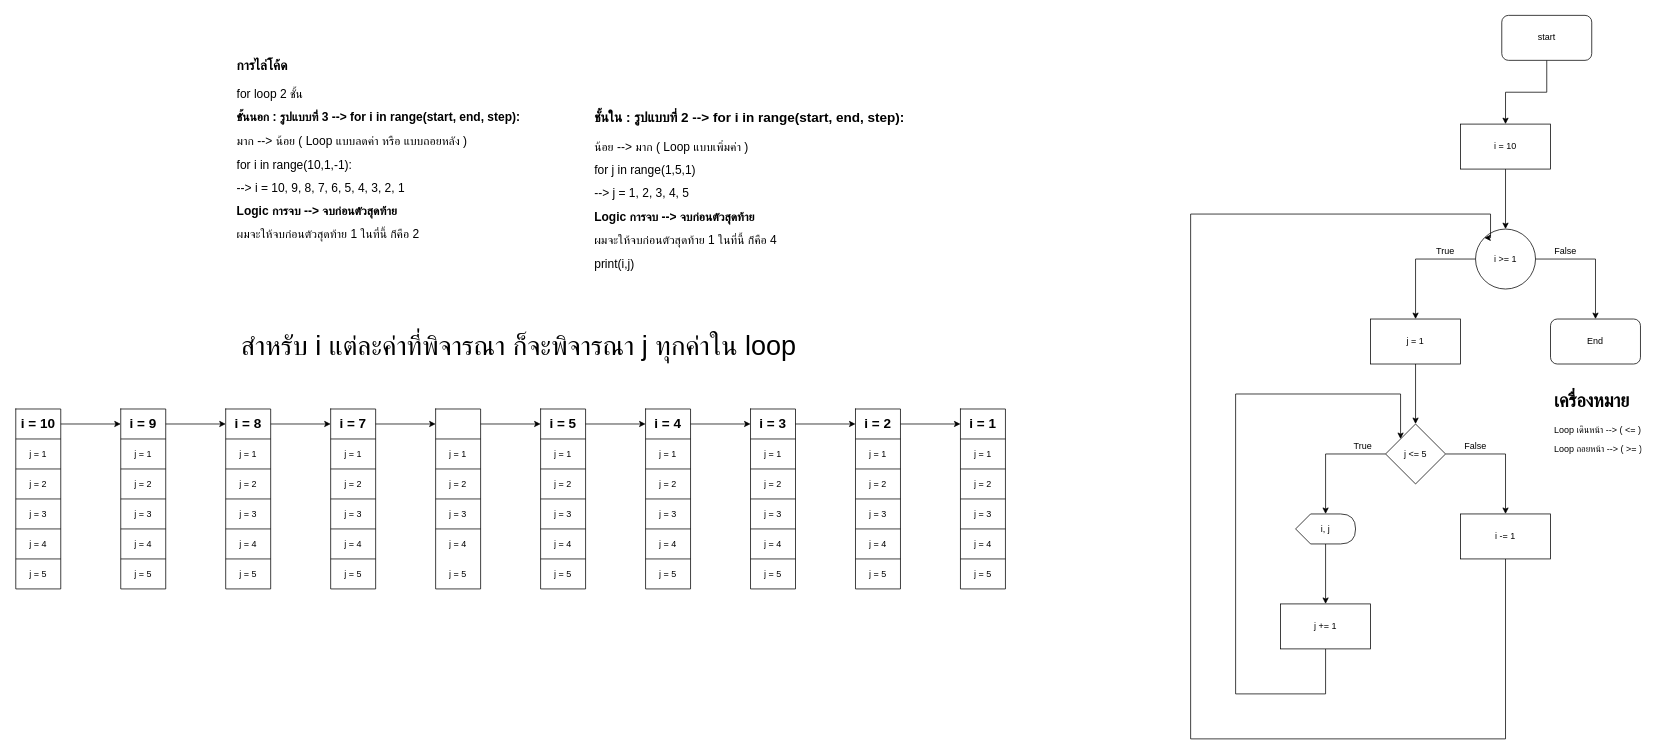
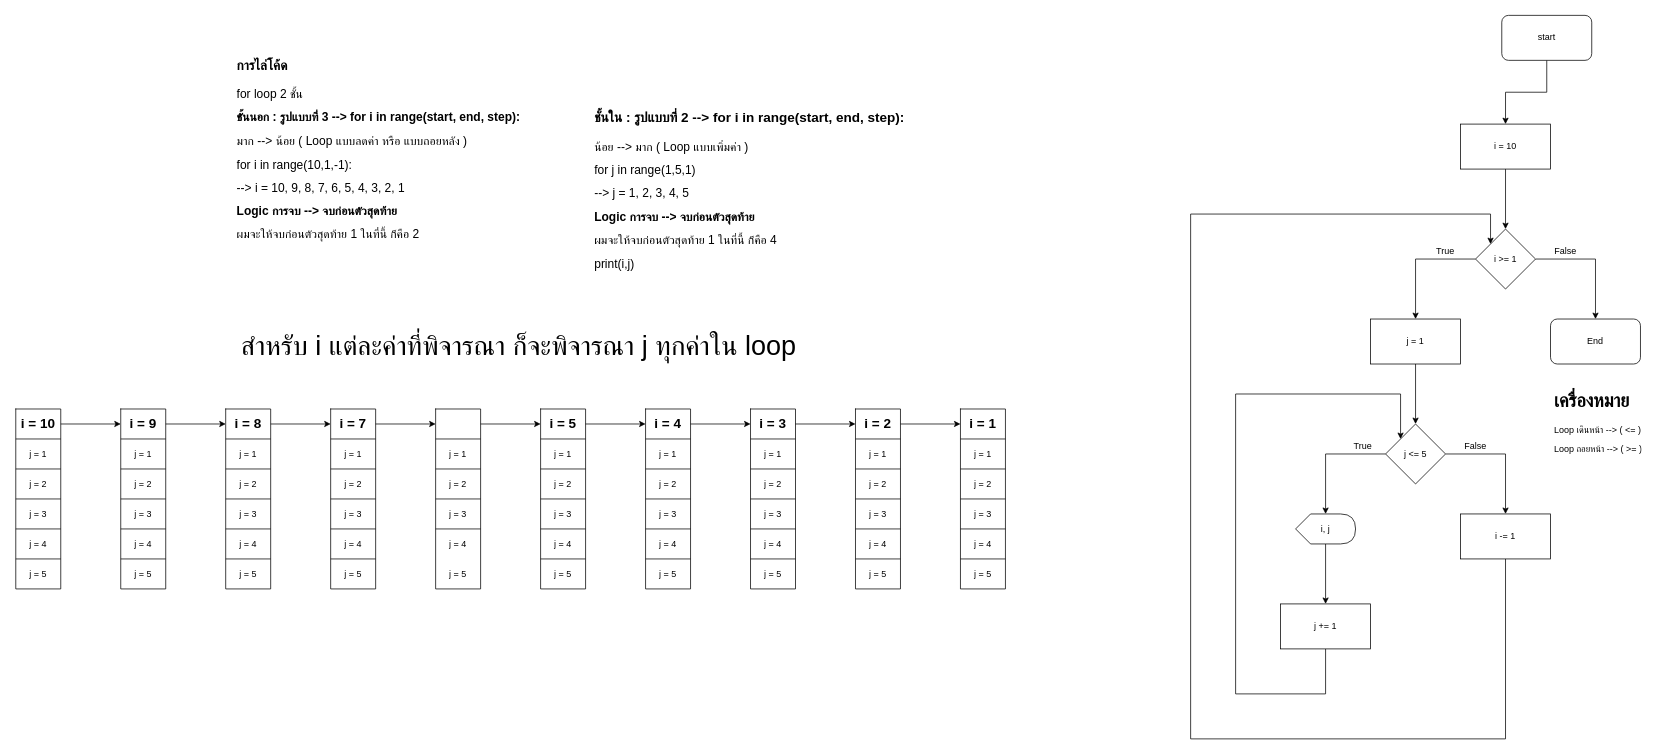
node "i >= 1": shape ellipse -> diamond
